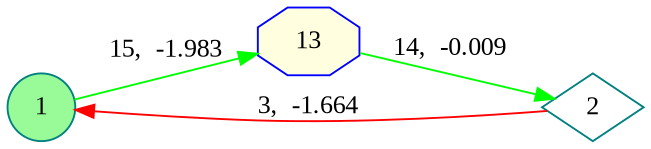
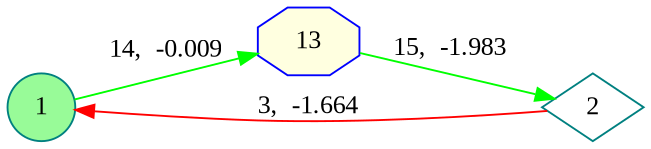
edge "13" -> "2": label "14,  -0.009" -> "15,  -1.983"
edge "1" -> "13": label "15,  -1.983" -> "14,  -0.009"
